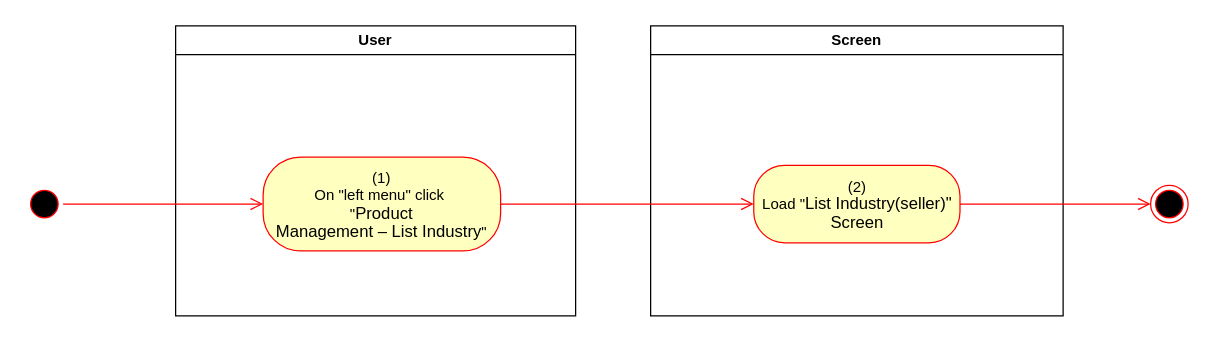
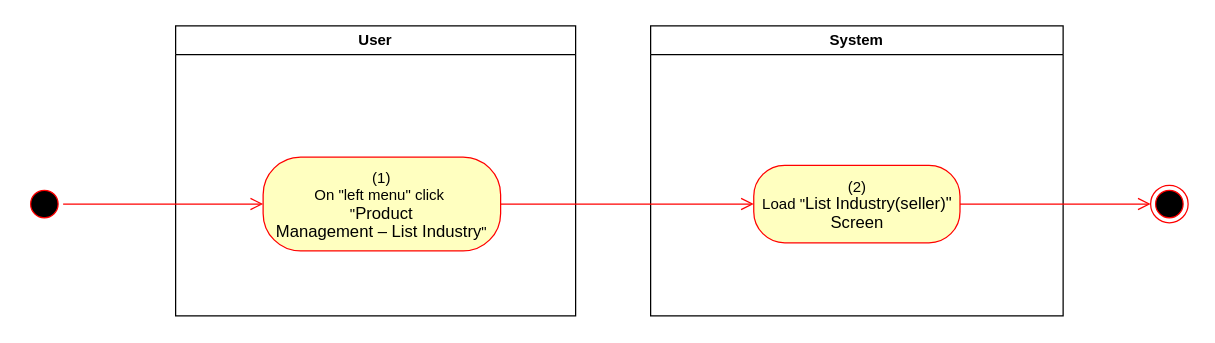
node "Screen": label "Screen" -> "System"
